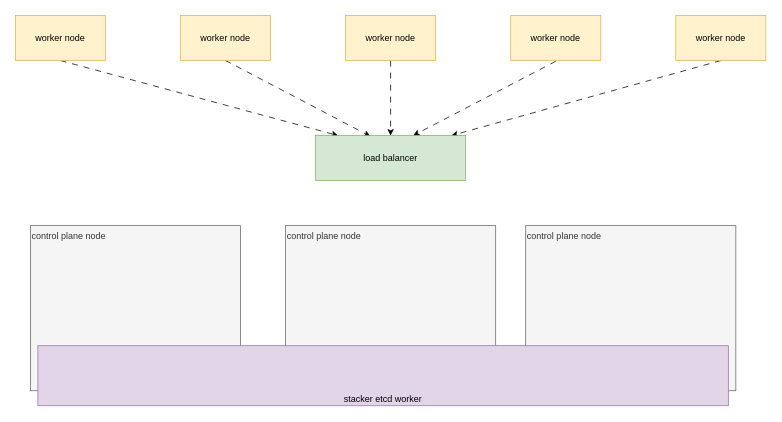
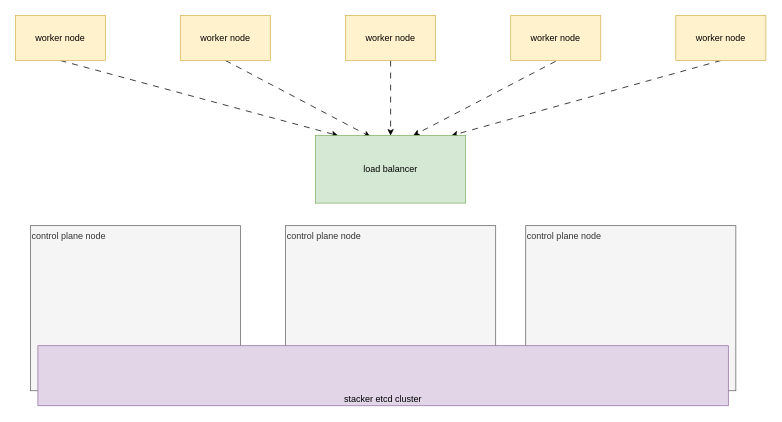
node "load balancer": size 150x45 -> 150x68
node "stacker etcd worker": label "stacker etcd worker" -> "stacker etcd cluster"
